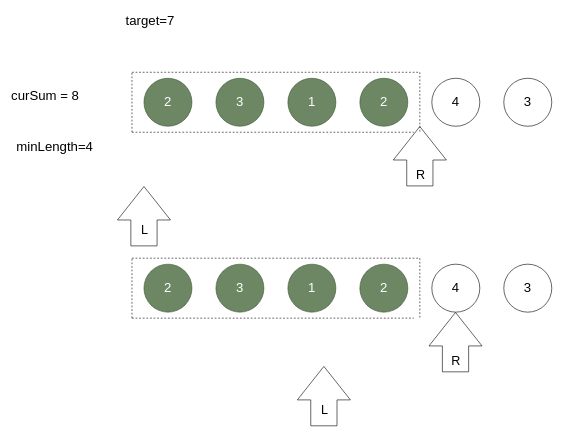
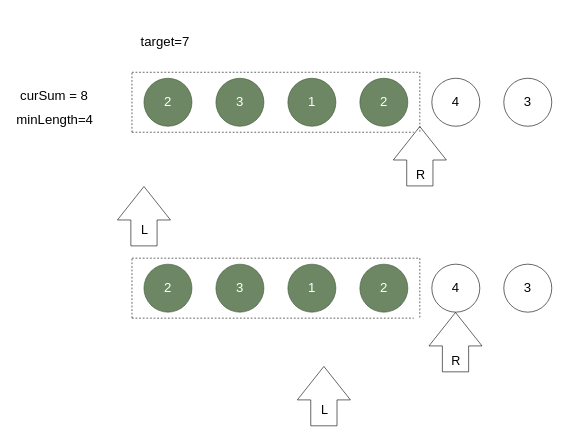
node "target=7": moved (150, 21) -> (165, 42)
node "curSum = 8": moved (45, 96) -> (54, 96)
node "minLength=4": moved (54, 147) -> (54, 120)
